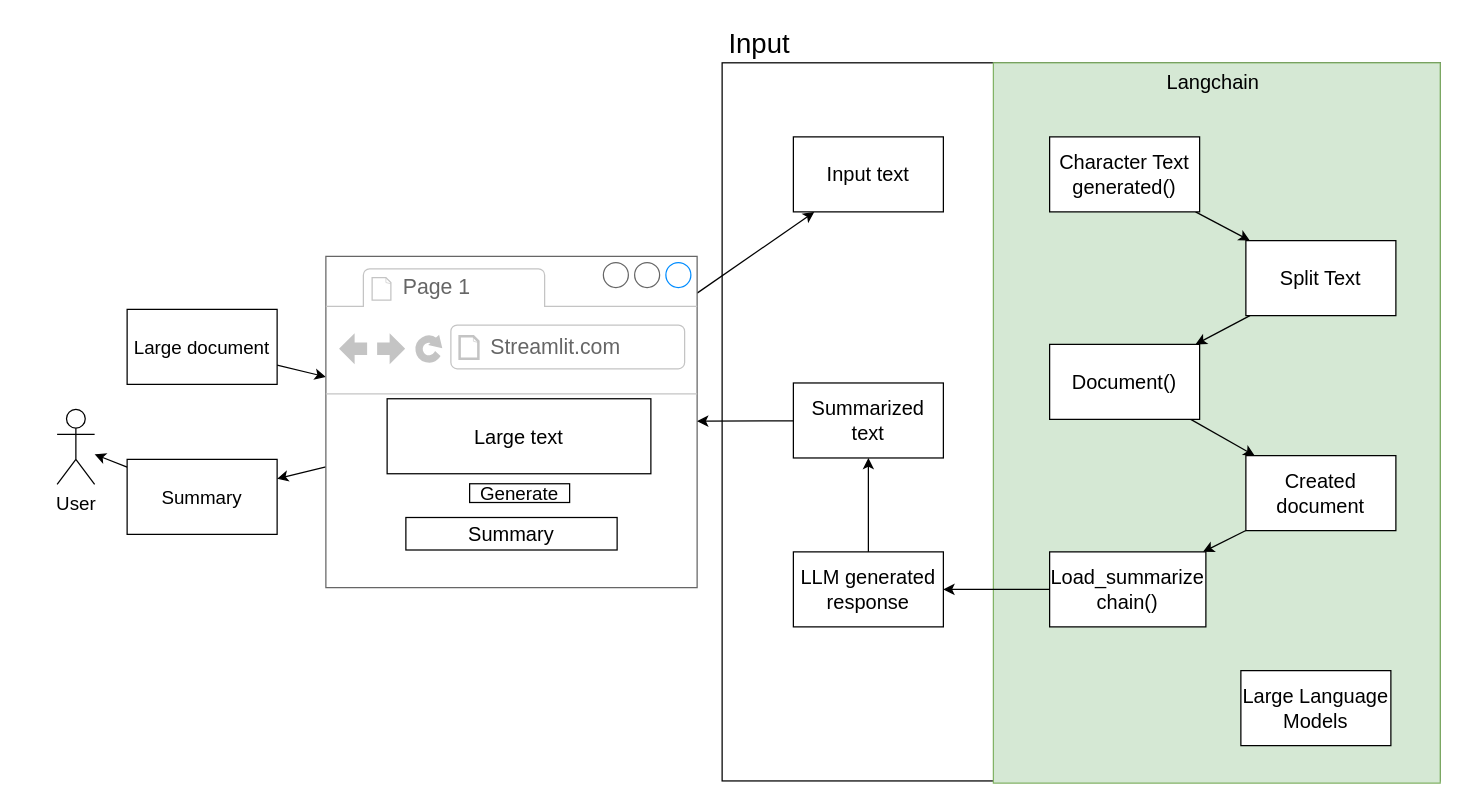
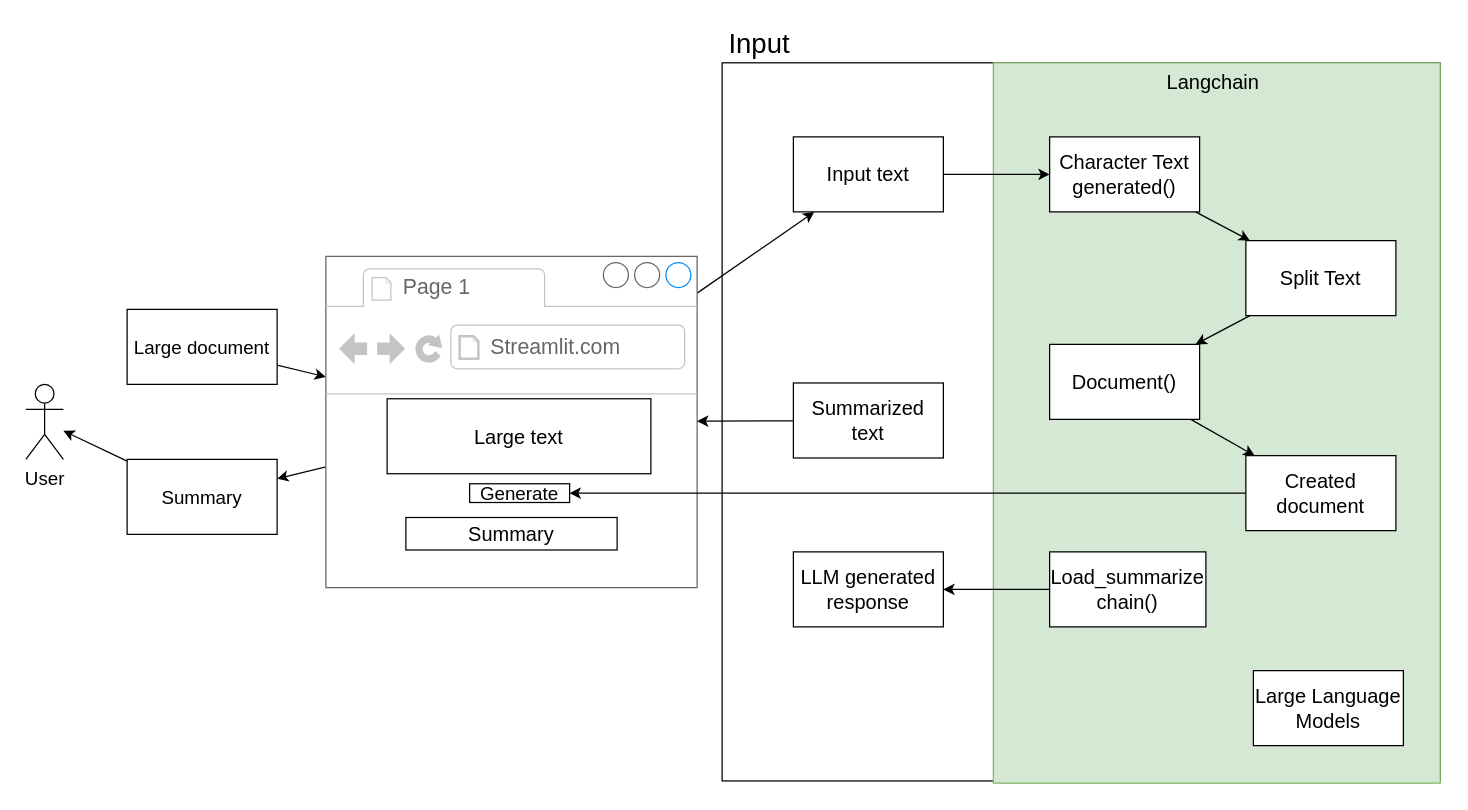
edge "Input text" -> "Character Text generated()": added
node "User": moved (76, 447) -> (44, 422)
edge "LLM generated response" -> "Summarized text": removed
edge "Created document" -> "Load_summarize chain()": now "Created document" -> "Generate"
node "Large Language Models": moved (1316, 708) -> (1328, 708)
